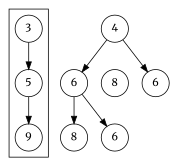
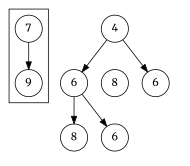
node "3": removed
node "5": label "5" -> "7"
